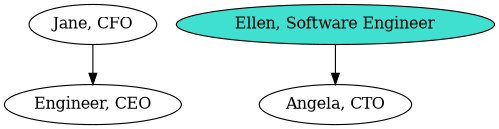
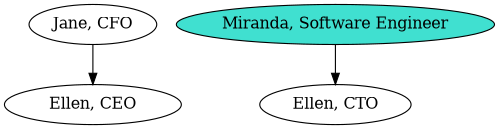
node "Ellen, Software Engineer": label "Ellen, Software Engineer" -> "Miranda, Software Engineer"
node "Engineer, CEO": label "Engineer, CEO" -> "Ellen, CEO"
node "Angela, CTO": label "Angela, CTO" -> "Ellen, CTO"
